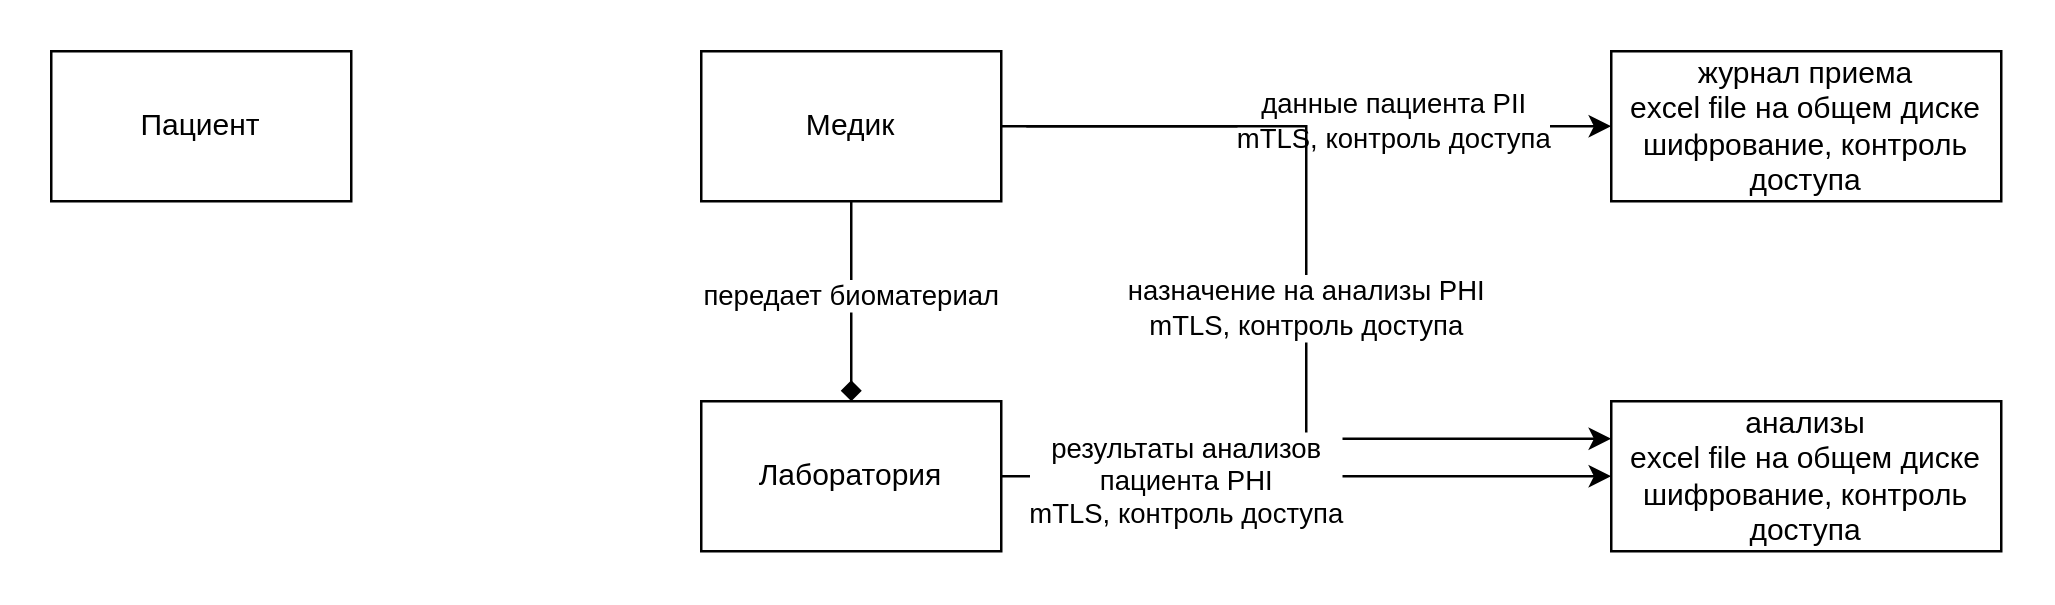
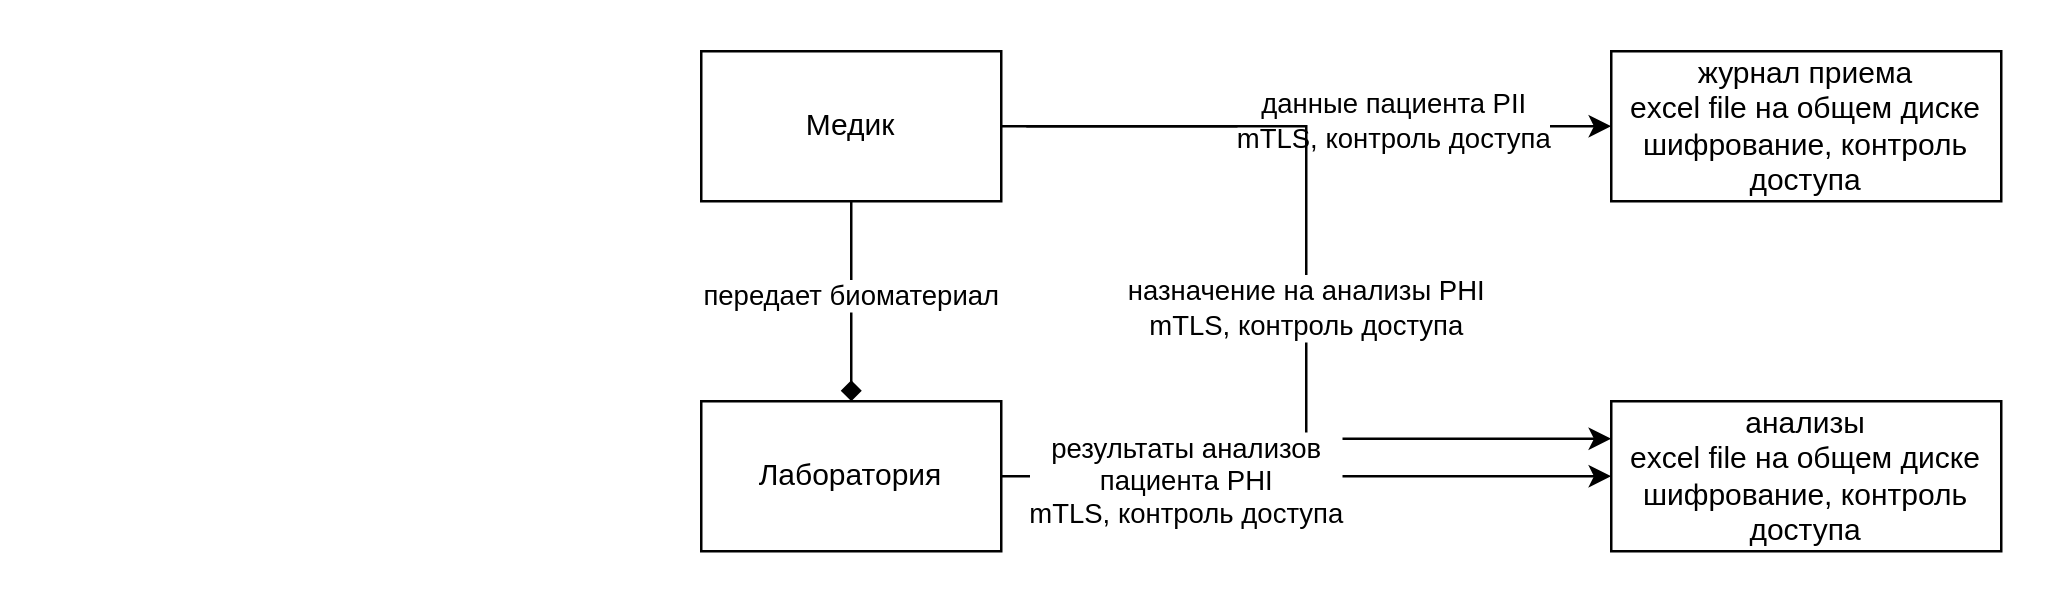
node "Пациент": removed
